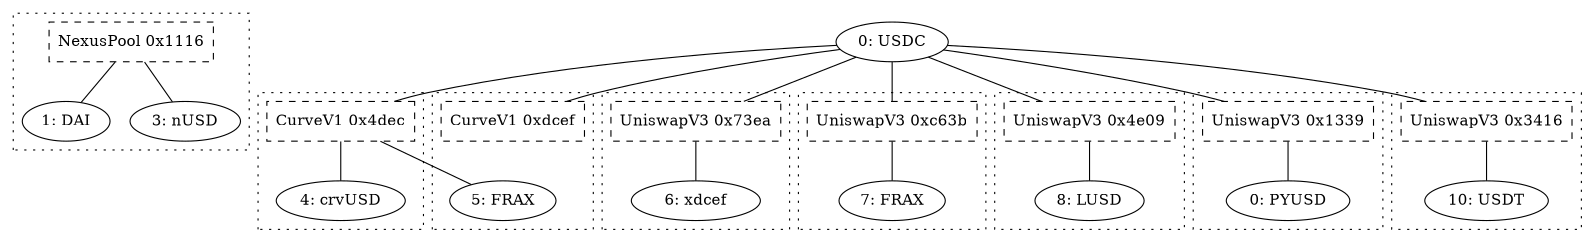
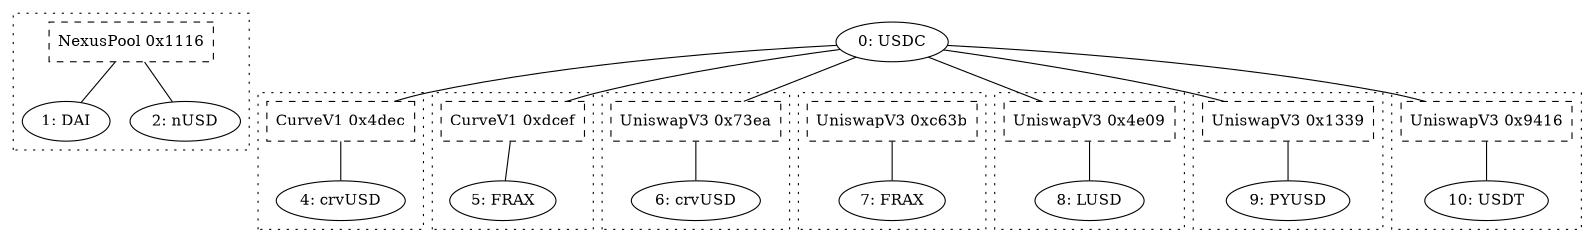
edge "0: USDC" -- "UniswapV3 0xc63b": removed
node "3: nUSD": label "3: nUSD" -> "2: nUSD"
node "UniswapV3 0x3416": label "UniswapV3 0x3416" -> "UniswapV3 0x9416"
edge "CurveV1 0x4dec" -- "5: FRAX": now "CurveV1 0xdcef" -- "5: FRAX"
node "6: xdcef": label "6: xdcef" -> "6: crvUSD"
node "0: PYUSD": label "0: PYUSD" -> "9: PYUSD"
